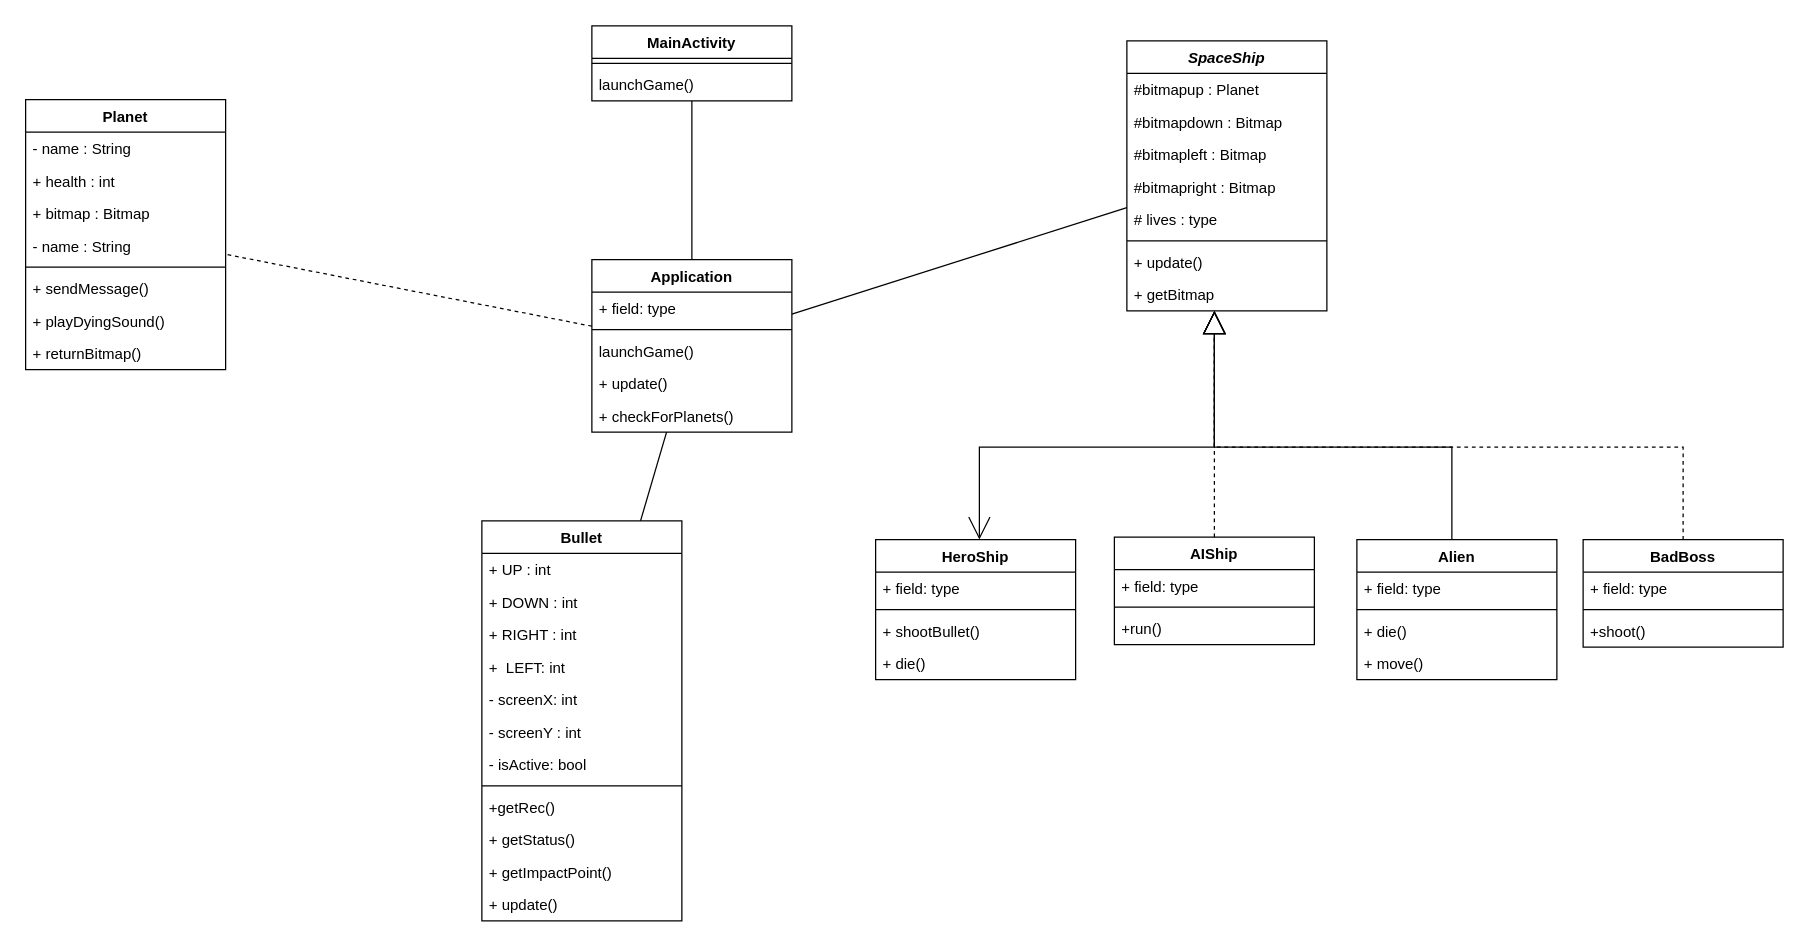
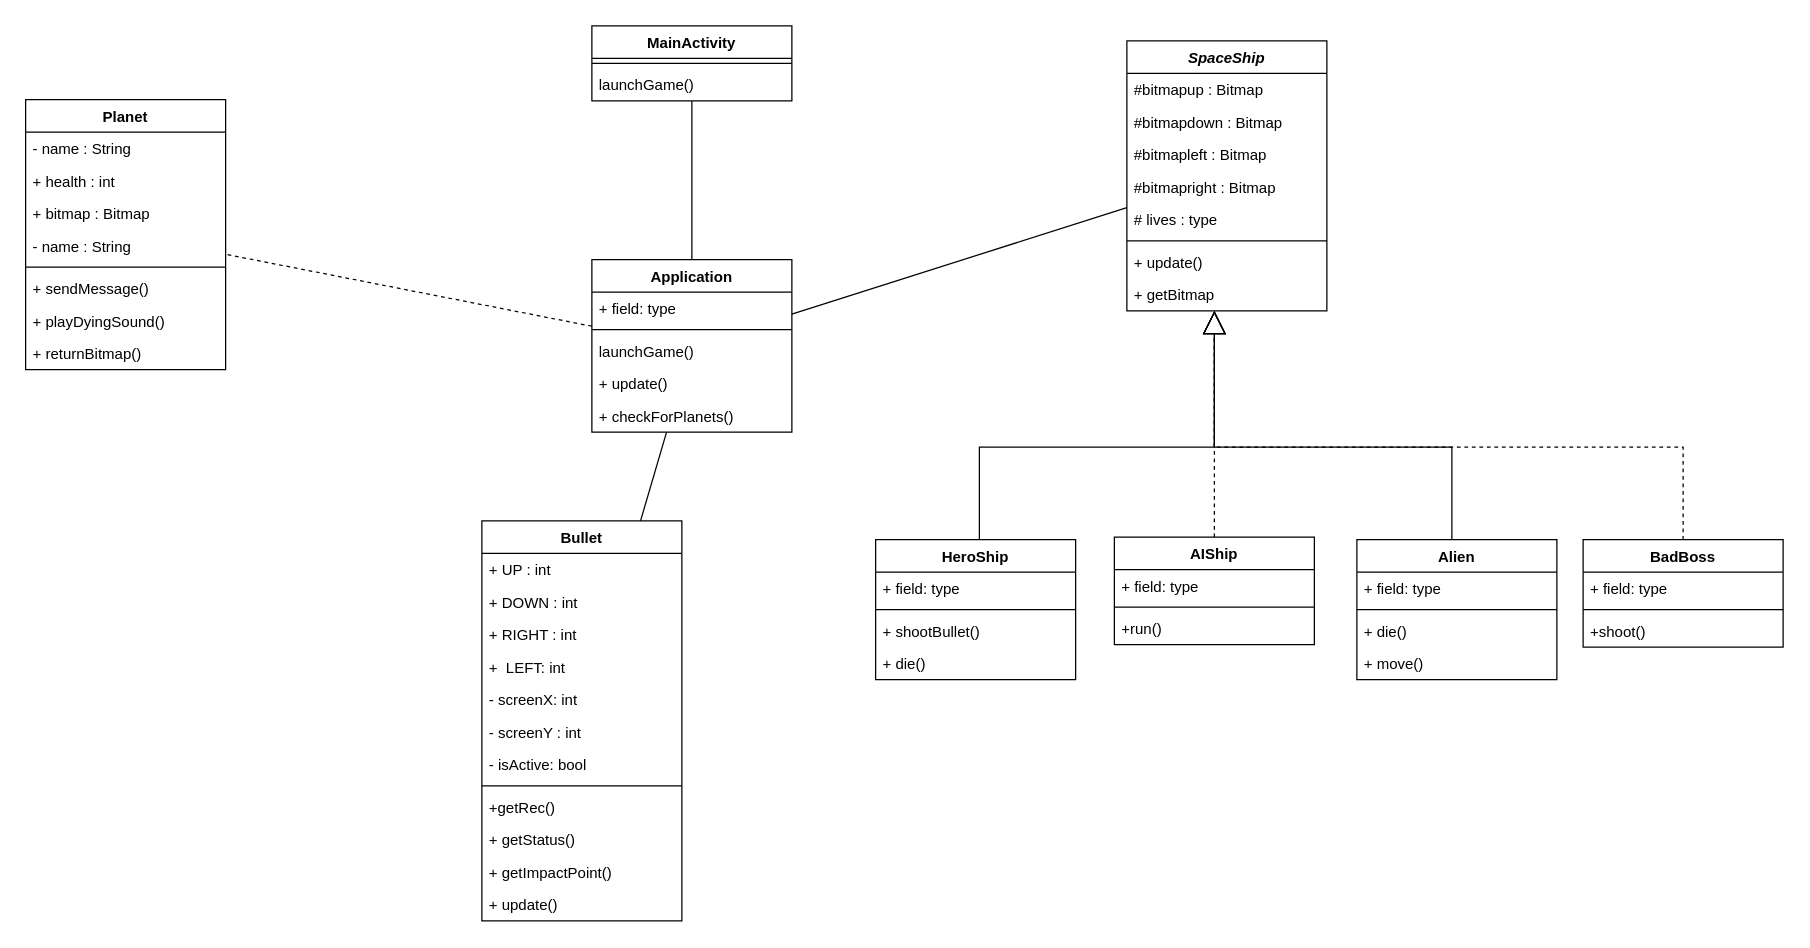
node "#bitmapup : Planet": label "#bitmapup : Planet" -> "#bitmapup : Bitmap"
edge "SpaceShip" -- "HeroShip": arrowhead open -> none
